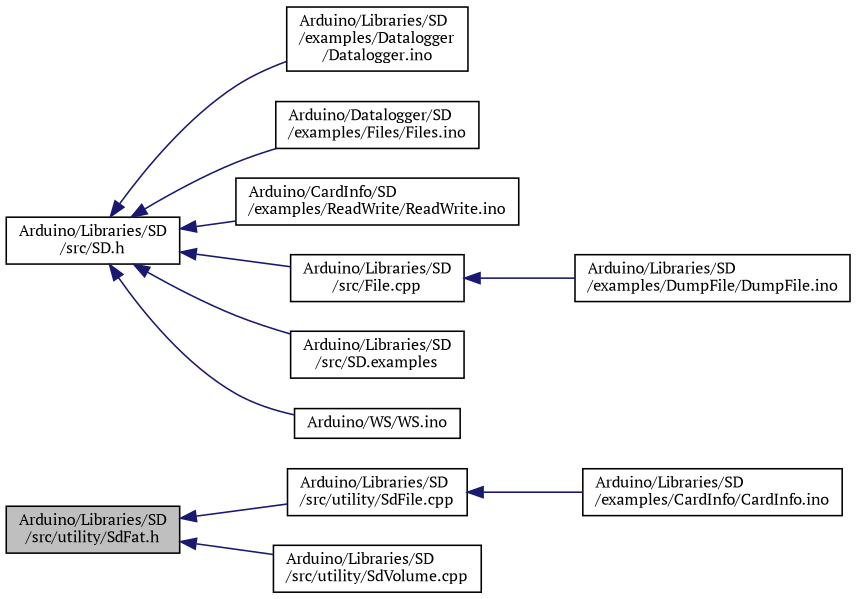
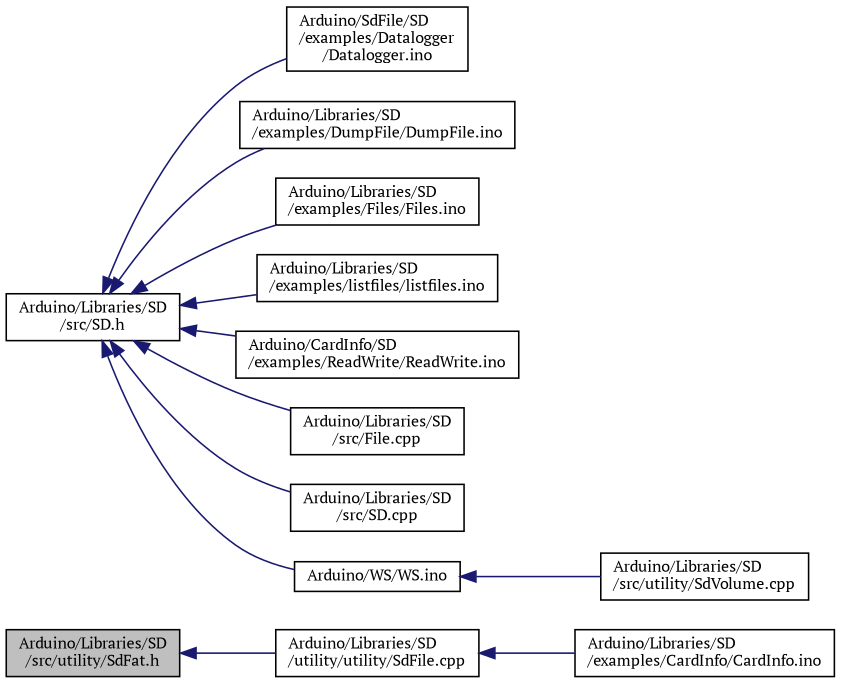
node "Arduino/Libraries/SD /examples/Datalogger /Datalogger.ino": label "Arduino/Libraries/SD /examples/Datalogger /Datalogger.ino" -> "Arduino/SdFile/SD /examples/Datalogger /Datalogger.ino"
node "Arduino/Datalogger/SD /examples/Files/Files.ino": label "Arduino/Datalogger/SD /examples/Files/Files.ino" -> "Arduino/Libraries/SD /examples/Files/Files.ino"
node "Arduino/Libraries/SD /examples/listfiles/listfiles.ino": added
edge "Arduino/Libraries/SD /examples/DumpFile/DumpFile.ino" -> "Arduino/Libraries/SD /src/File.cpp": now "Arduino/Libraries/SD /examples/DumpFile/DumpFile.ino" -> "Arduino/Libraries/SD /src/SD.h"
node "Arduino/Libraries/SD /src/SD.examples": label "Arduino/Libraries/SD /src/SD.examples" -> "Arduino/Libraries/SD /src/SD.cpp"
node "Arduino/Libraries/SD /src/utility/SdFile.cpp": label "Arduino/Libraries/SD /src/utility/SdFile.cpp" -> "Arduino/Libraries/SD /utility/utility/SdFile.cpp"
edge "Arduino/Libraries/SD /src/utility/SdVolume.cpp" -> "Arduino/Libraries/SD /src/utility/SdFat.h": now "Arduino/Libraries/SD /src/utility/SdVolume.cpp" -> "Arduino/WS/WS.ino"
